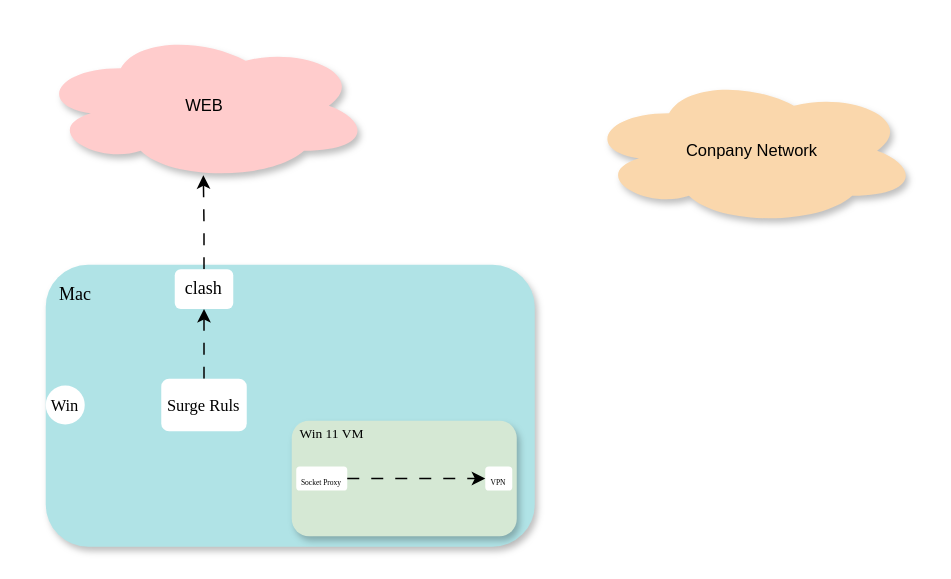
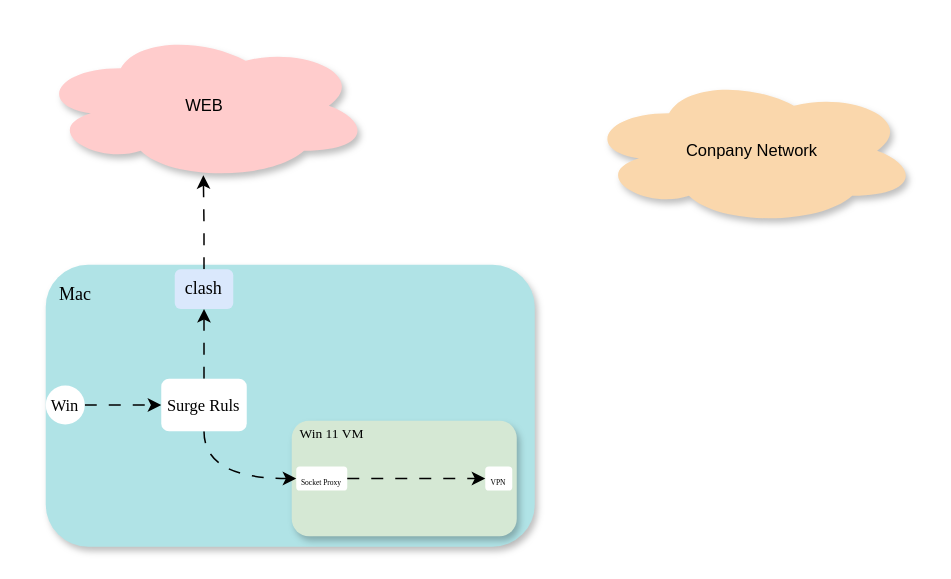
node "clash": fillcolor #ffffff -> #dae8fc
edge "Win" -> "Surge Ruls": added
edge "Surge Ruls" -> "Socket Proxy": added
